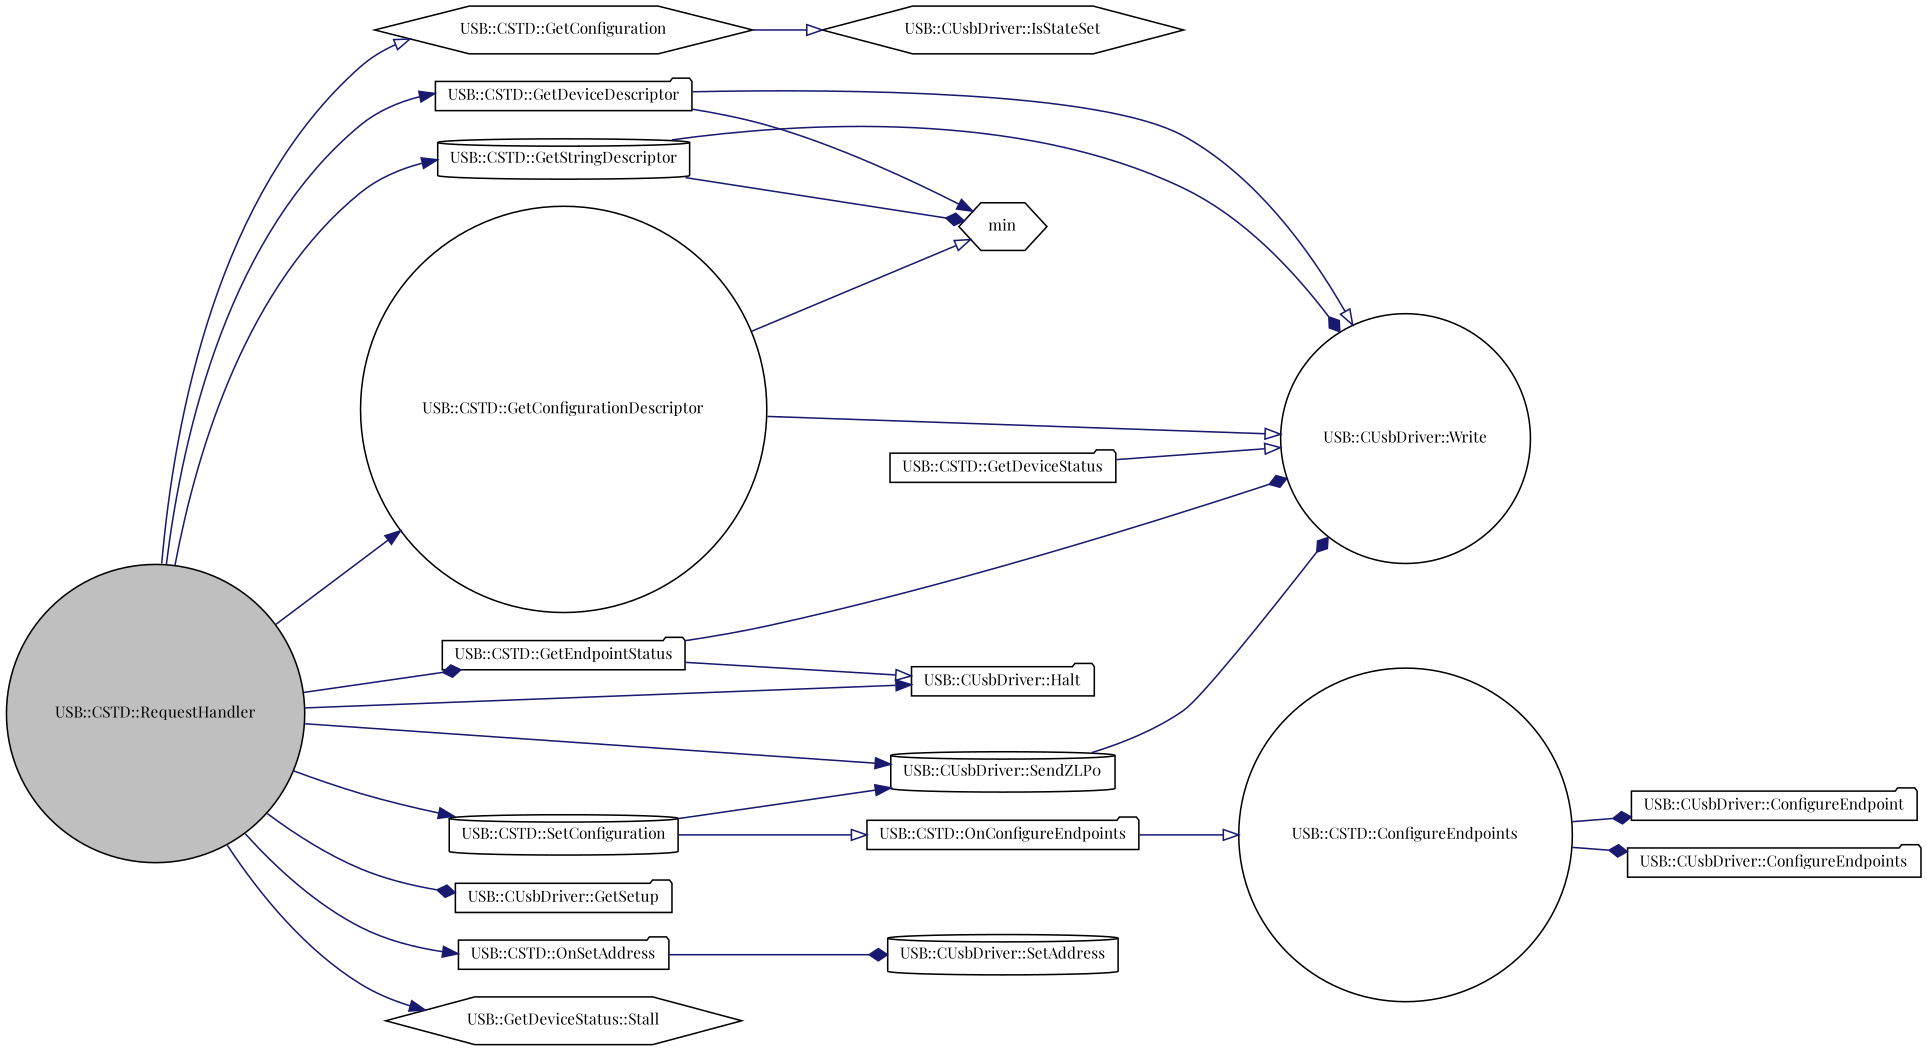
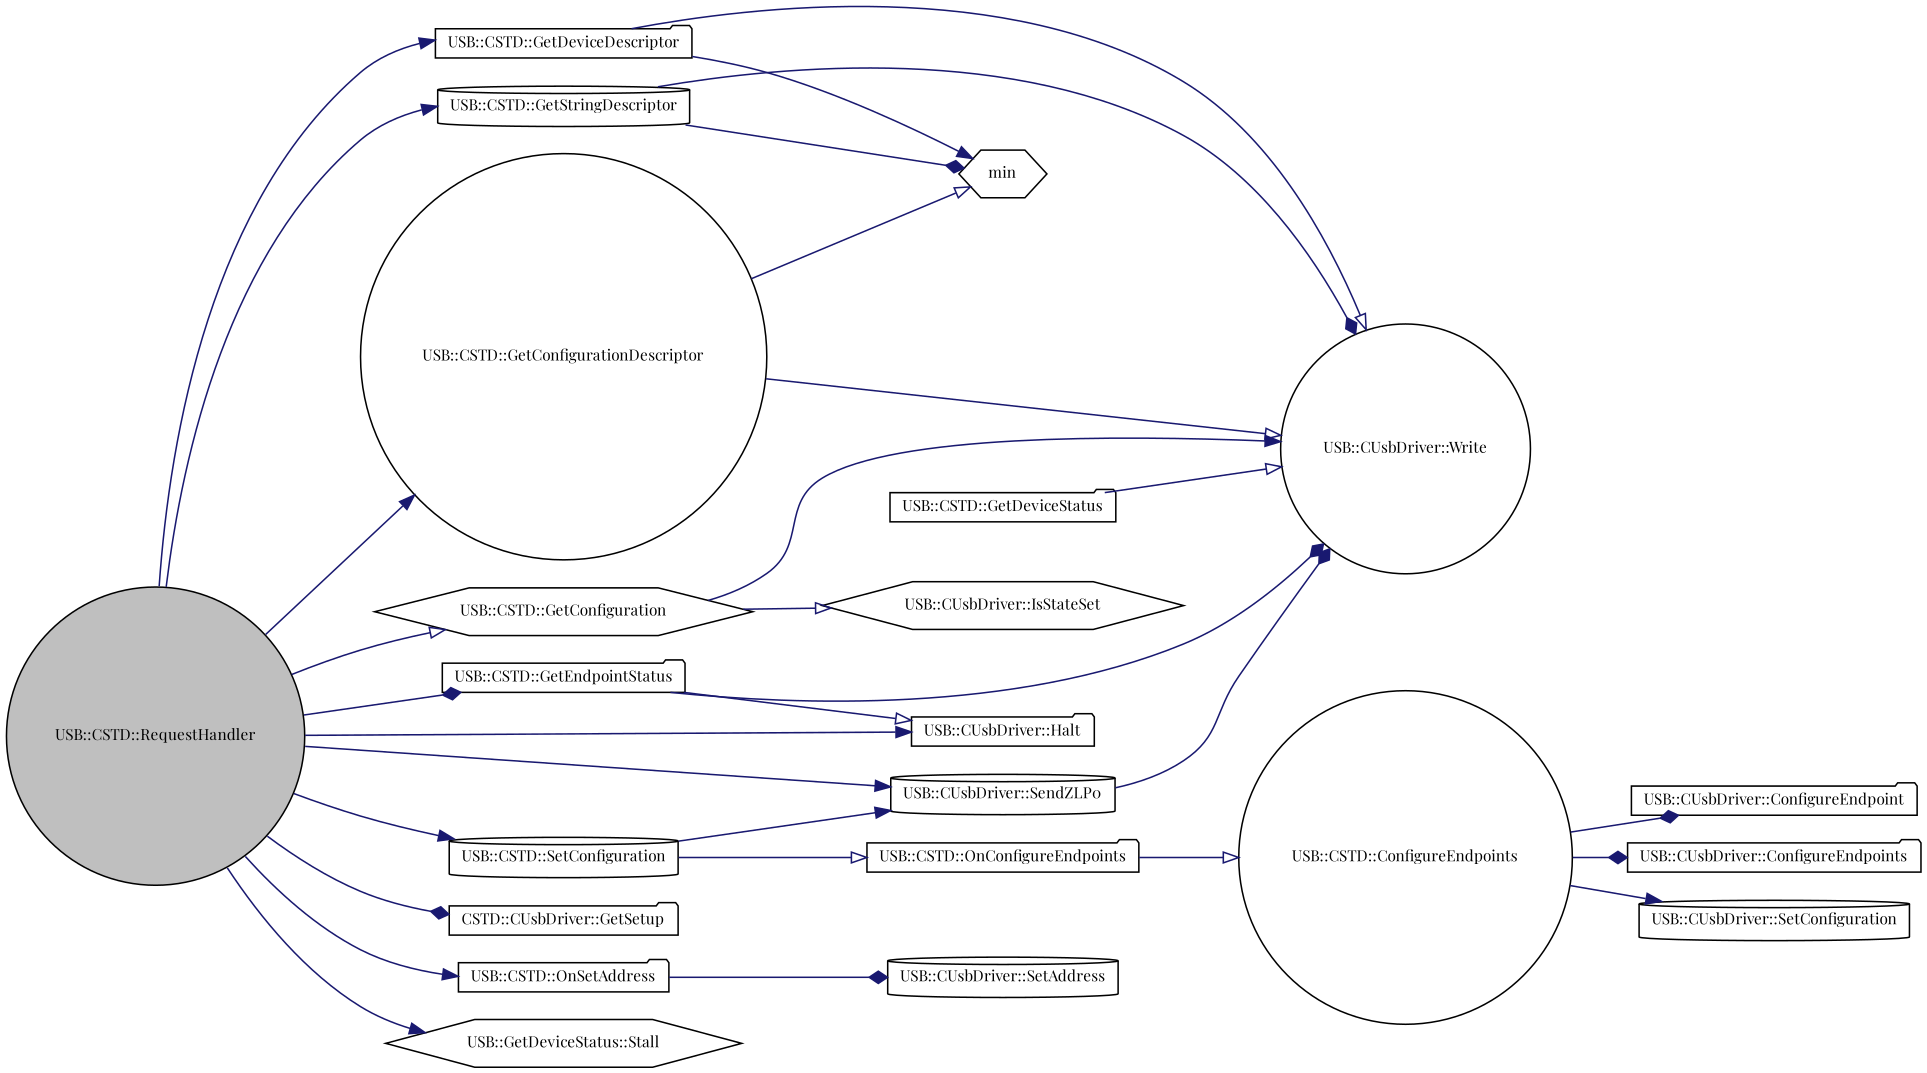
edge "USB::CSTD::GetConfiguration" -> "USB::CUsbDriver::Write": added
node "USB::CUsbDriver::GetSetup": label "USB::CUsbDriver::GetSetup" -> "CSTD::CUsbDriver::GetSetup"
node "USB::CUsbDriver::SetConfiguration": added
